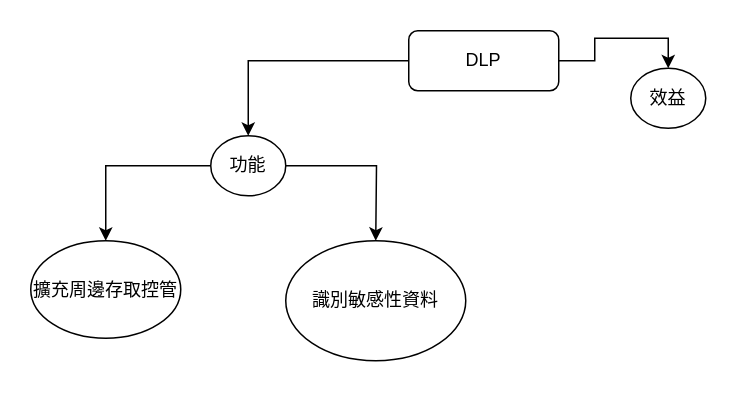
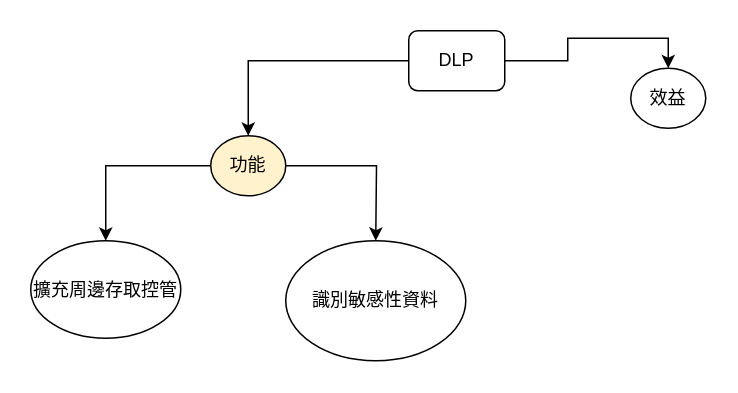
node "DLP": size 150x60 -> 96x60
node "功能": fillcolor #ffffff -> #fff2cc
